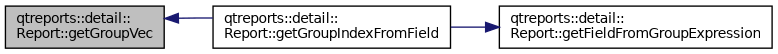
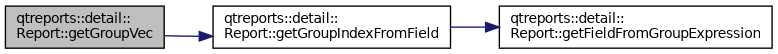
edge "qtreports::detail:: Report::getGroupIndexFromField" -> "qtreports::detail:: Report::getGroupVec": reversed
